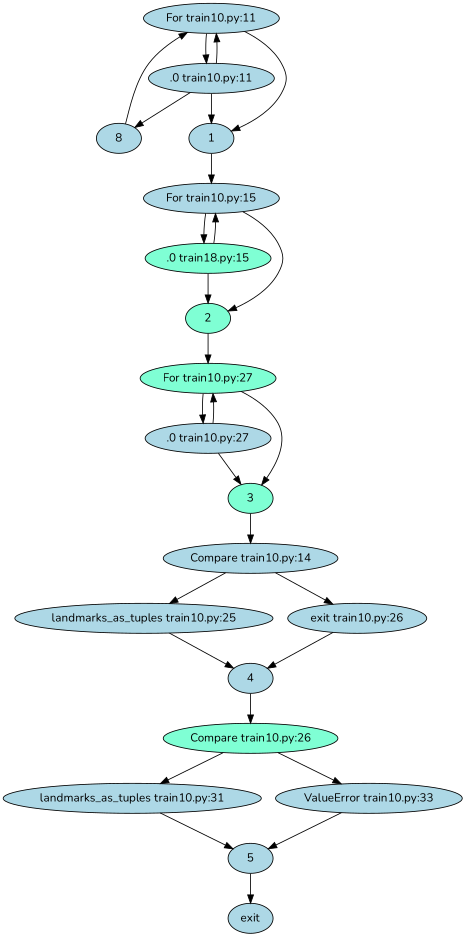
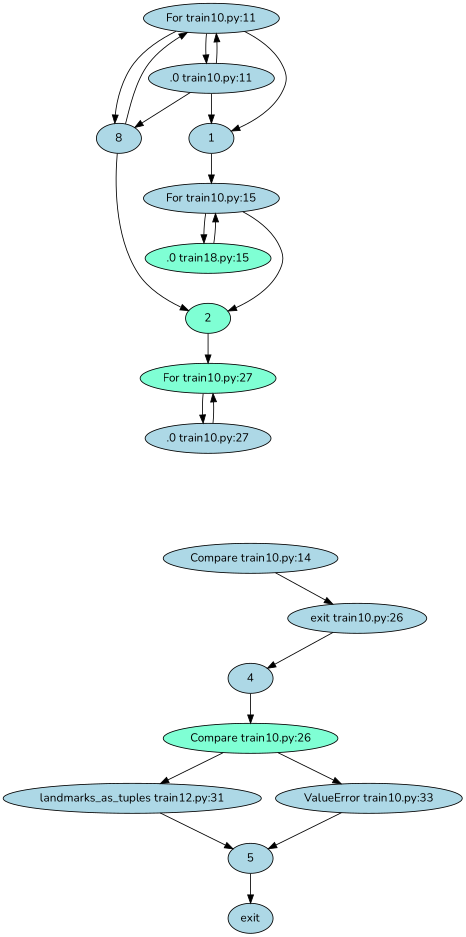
edge "For train10.py:11" -> "8": added
edge ".0 train18.py:15" -> "2": now "8" -> "2"
node "3": removed
node "landmarks_as_tuples train10.py:25": removed
node "landmarks_as_tuples train10.py:31": label "landmarks_as_tuples train10.py:31" -> "landmarks_as_tuples train12.py:31"
